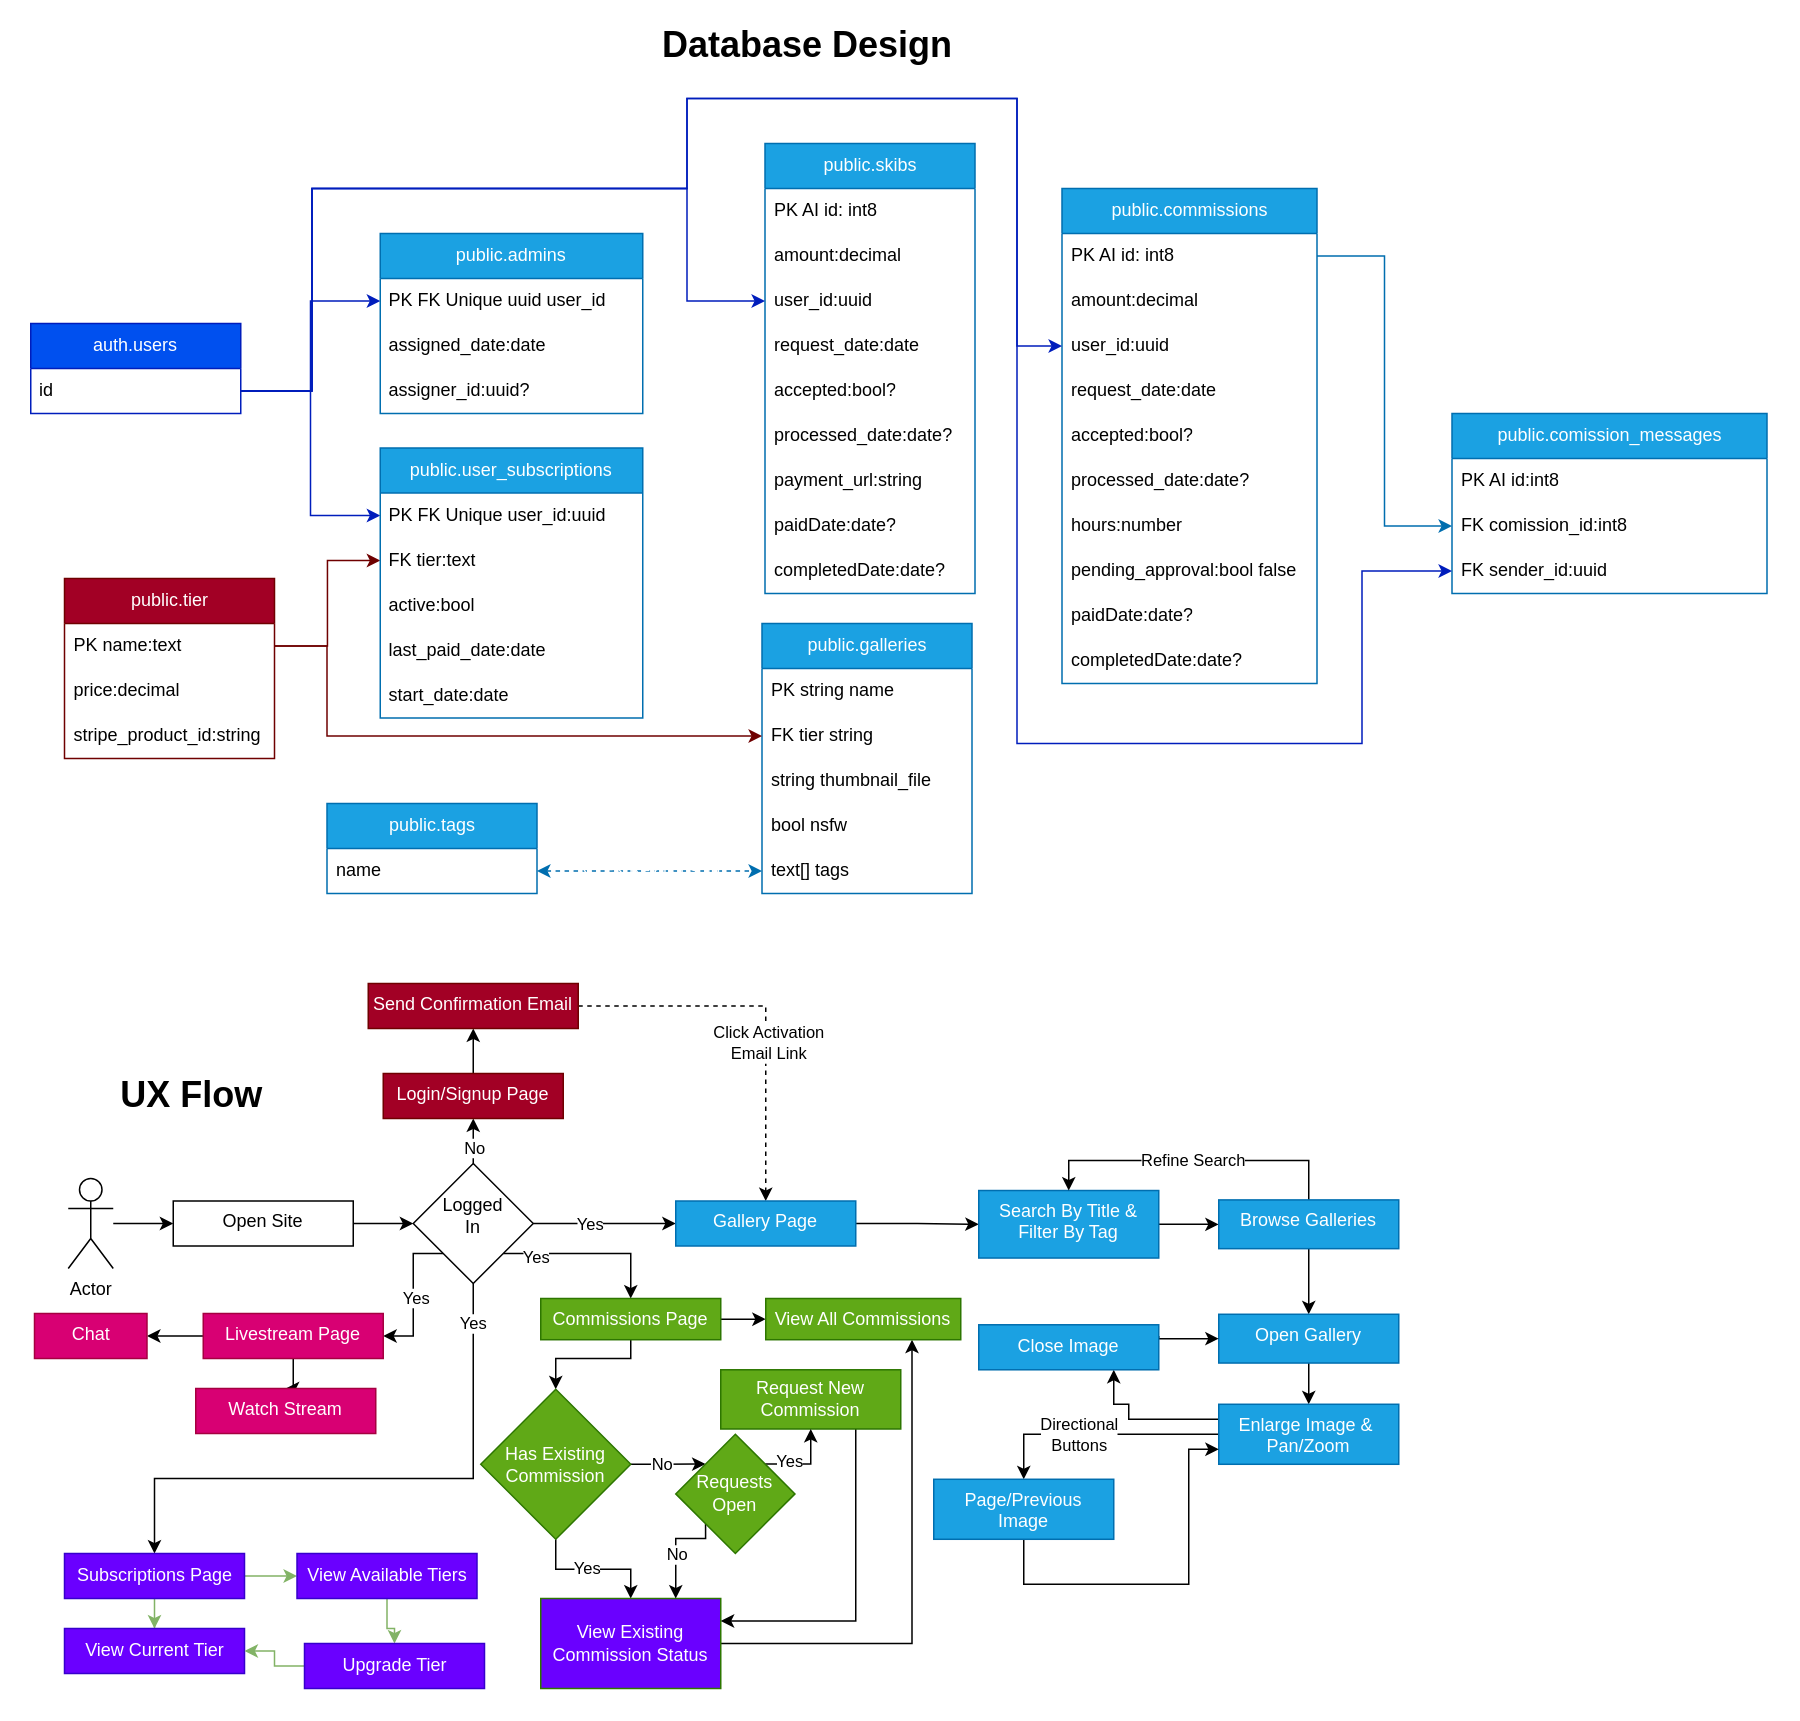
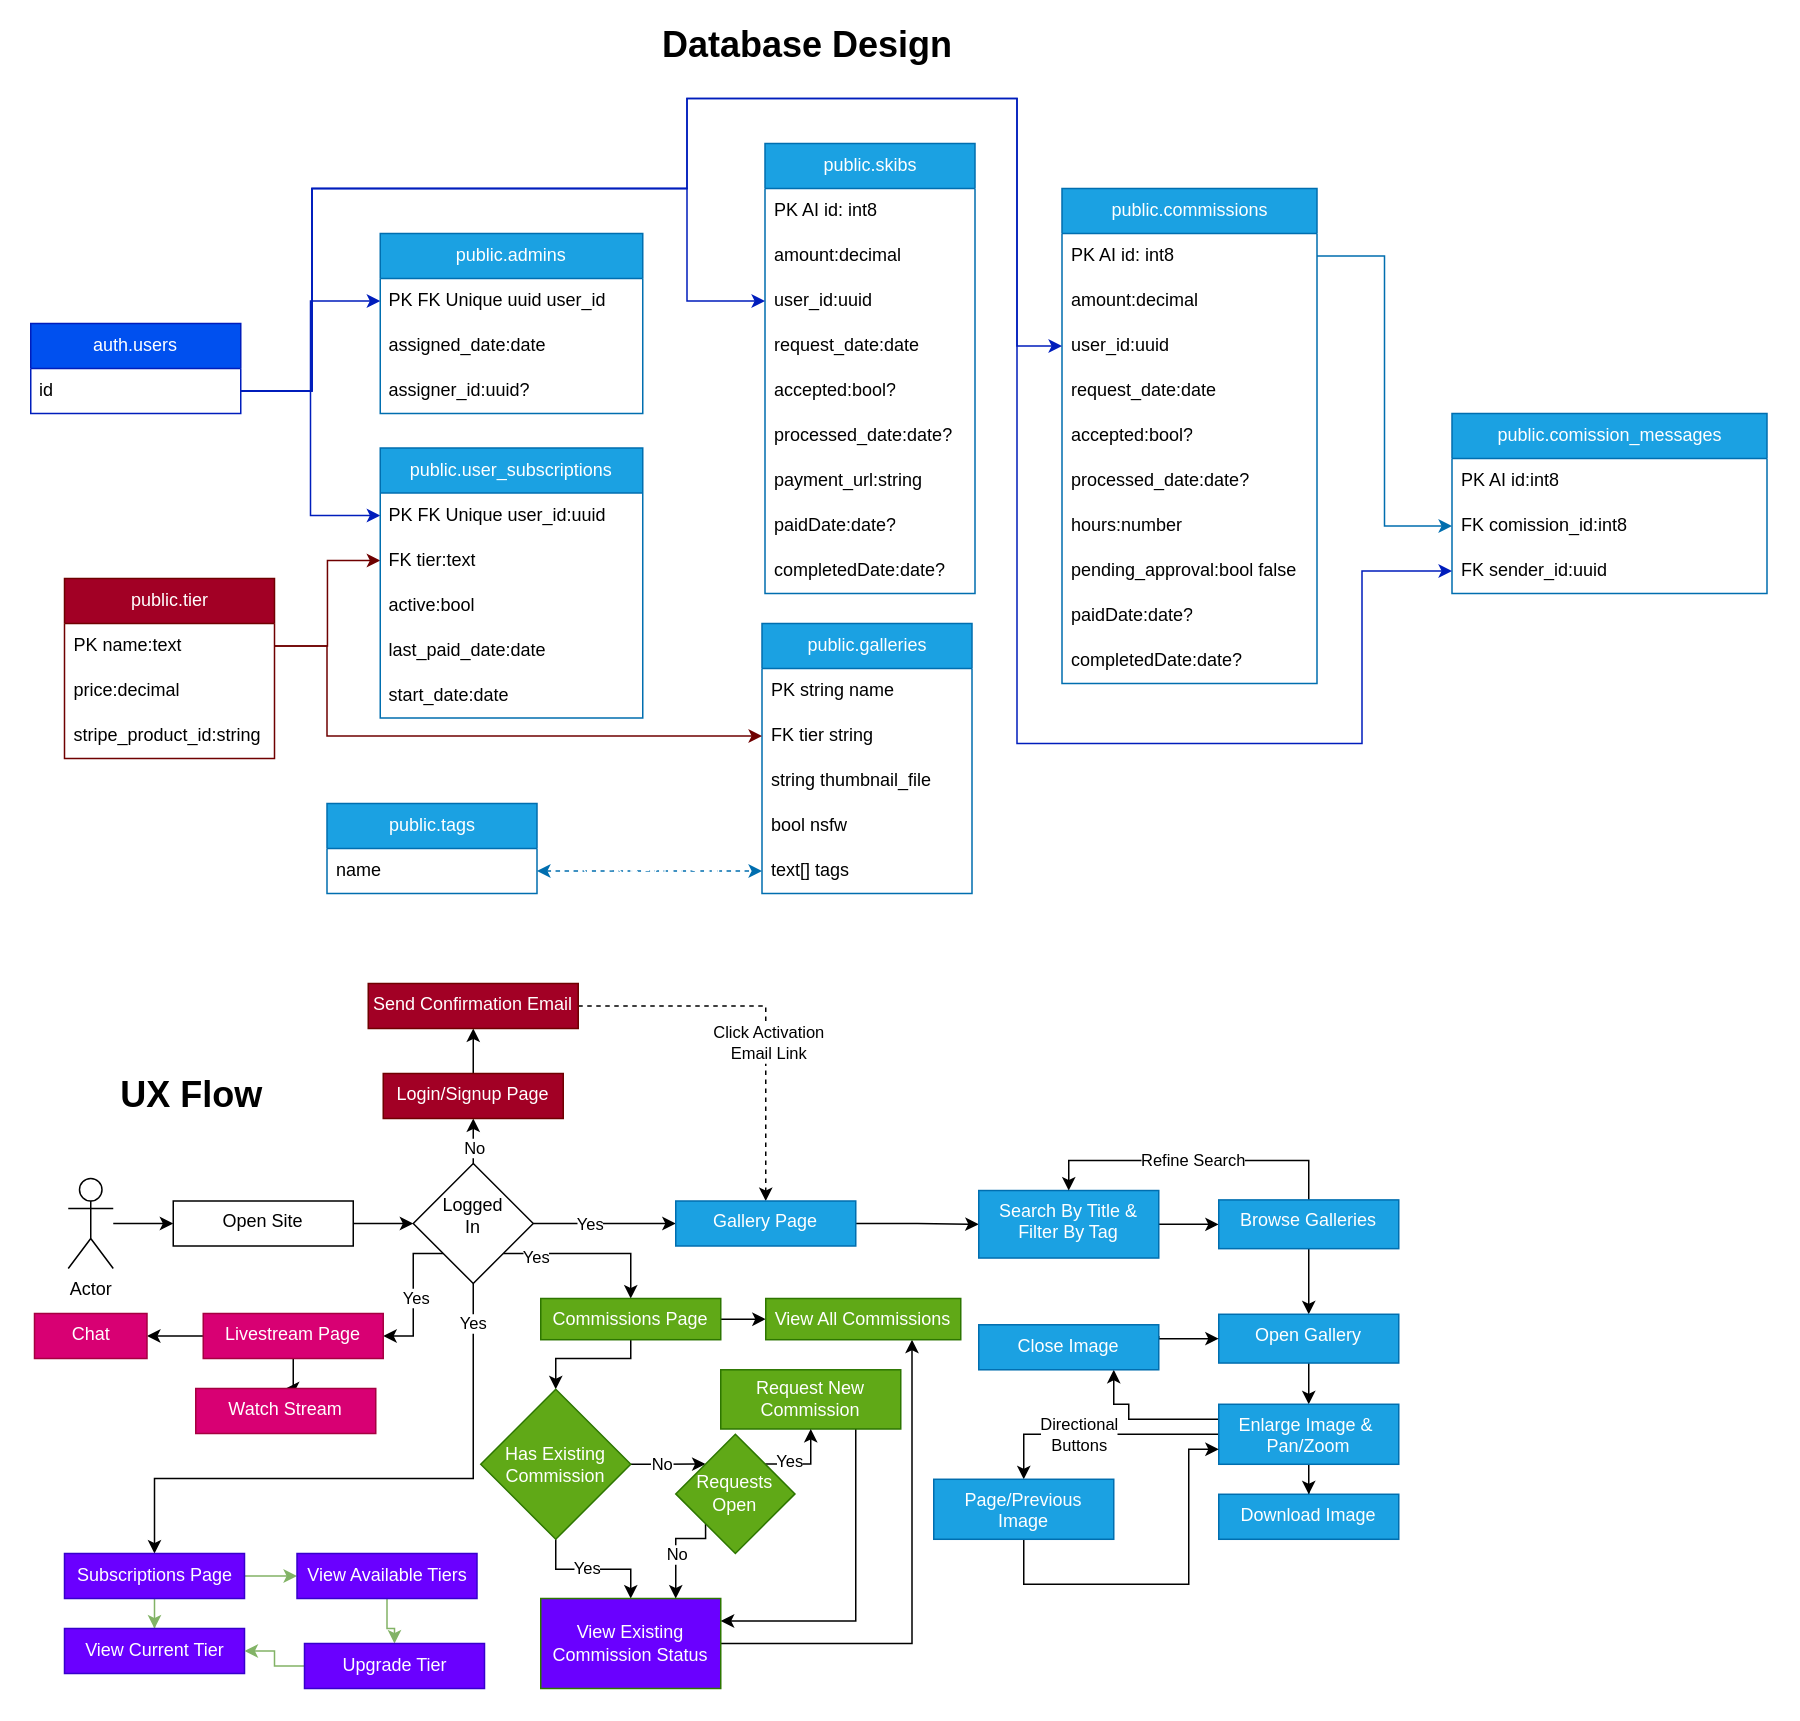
edge "Enlarge Image & Pan/Zoom" -> "Download Image": added
node "Download Image": added
